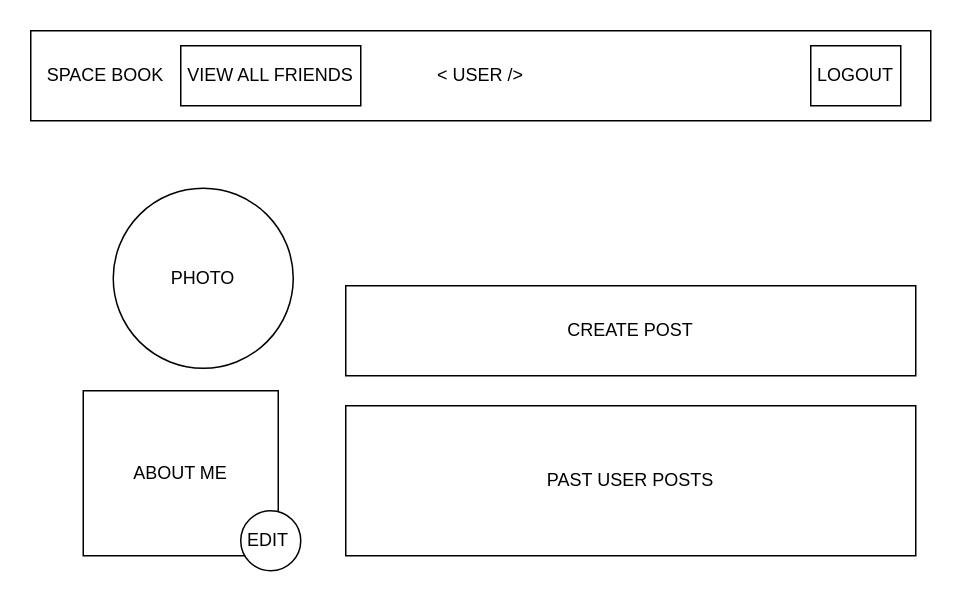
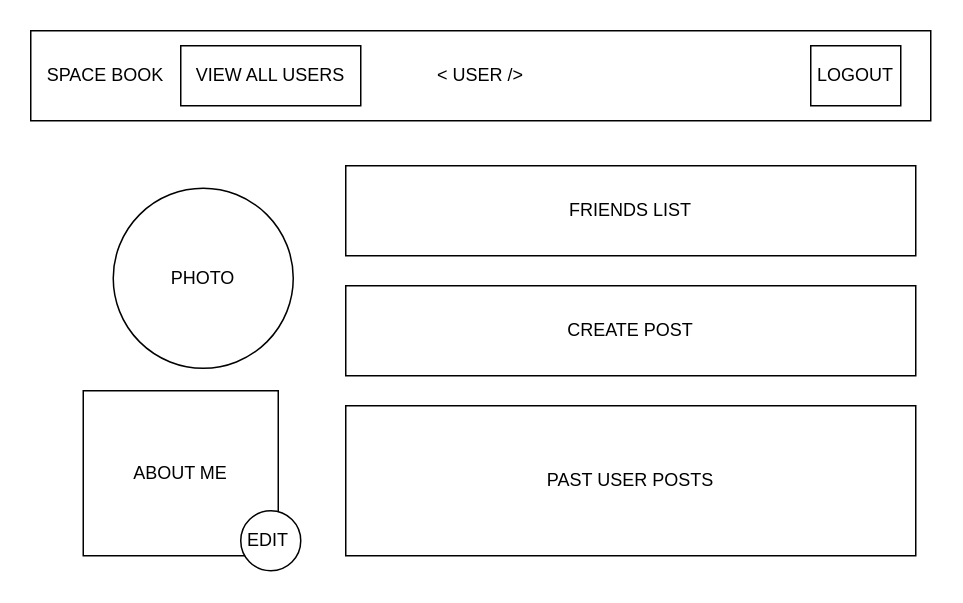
node "VIEW ALL FRIENDS": label "VIEW ALL FRIENDS" -> "VIEW ALL USERS"
node "FRIENDS LIST": added
